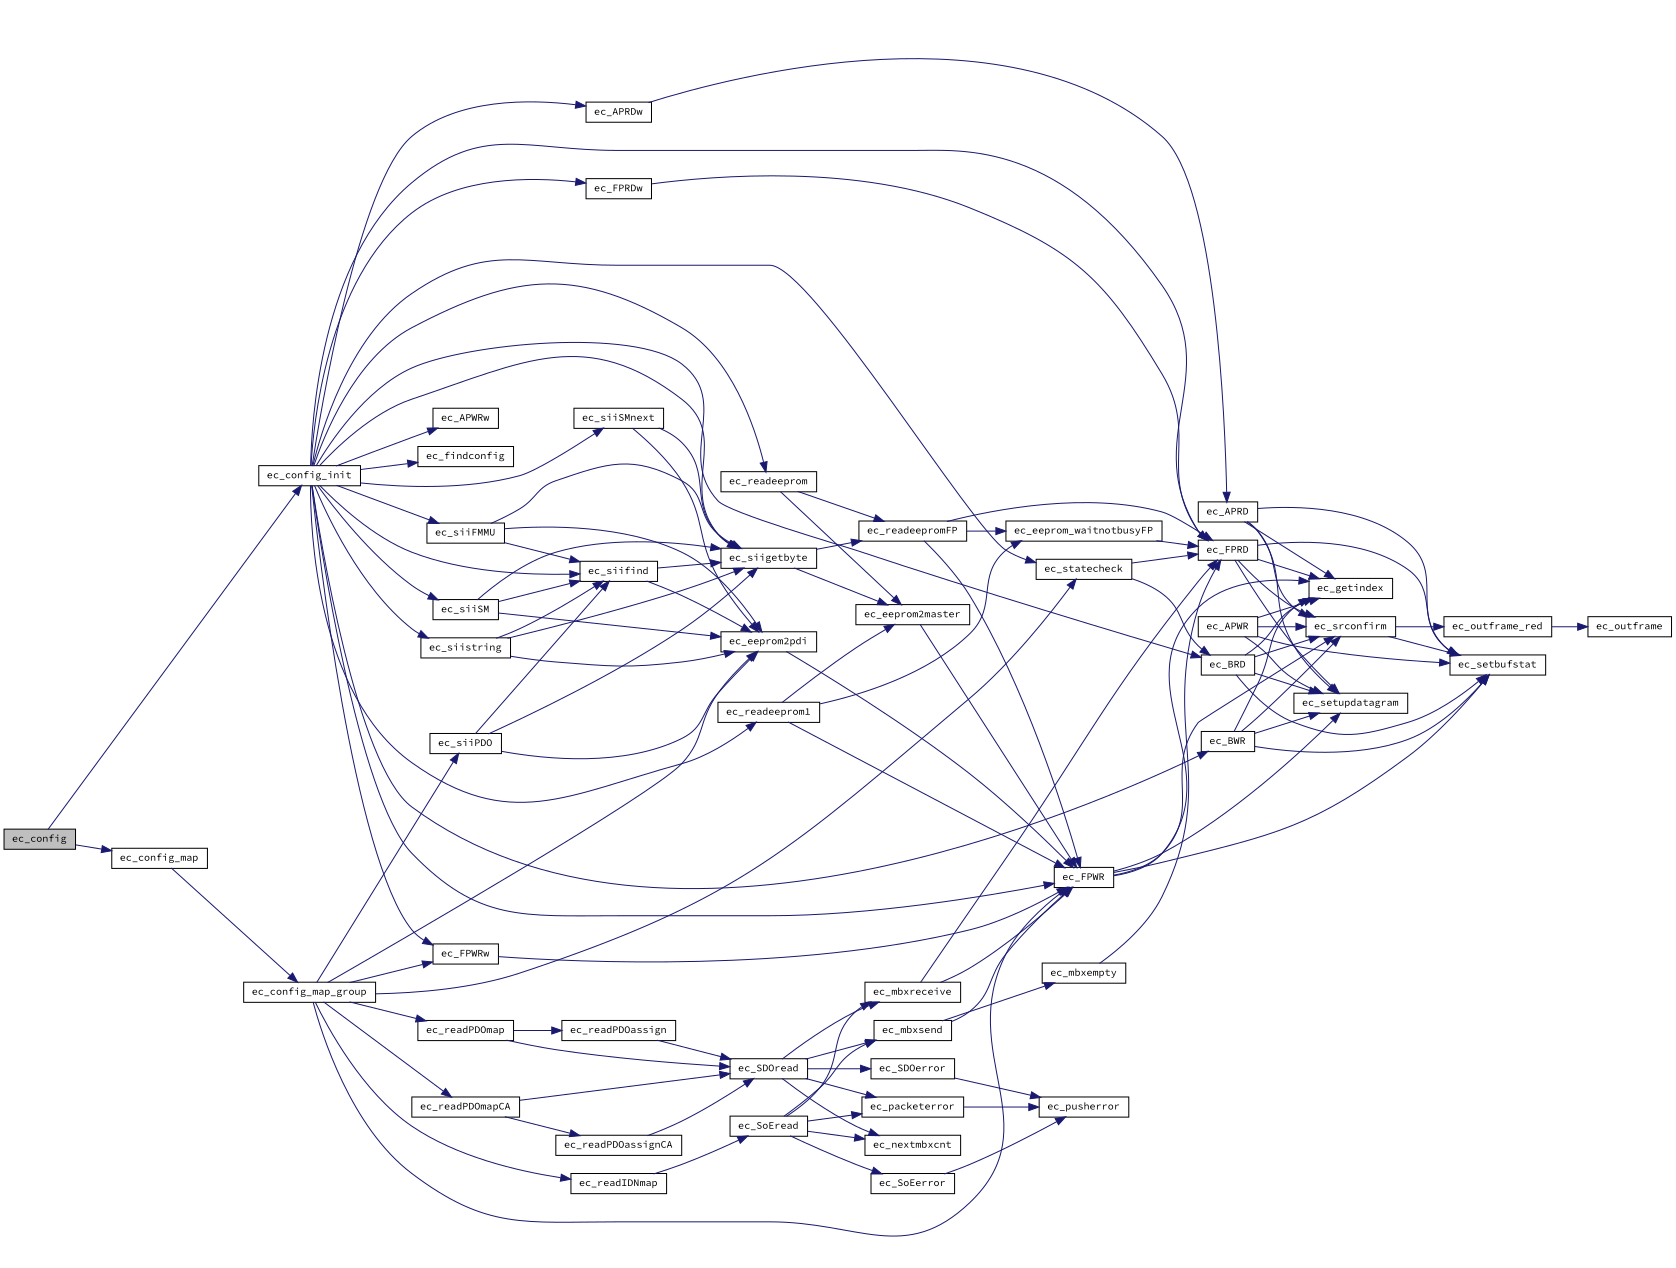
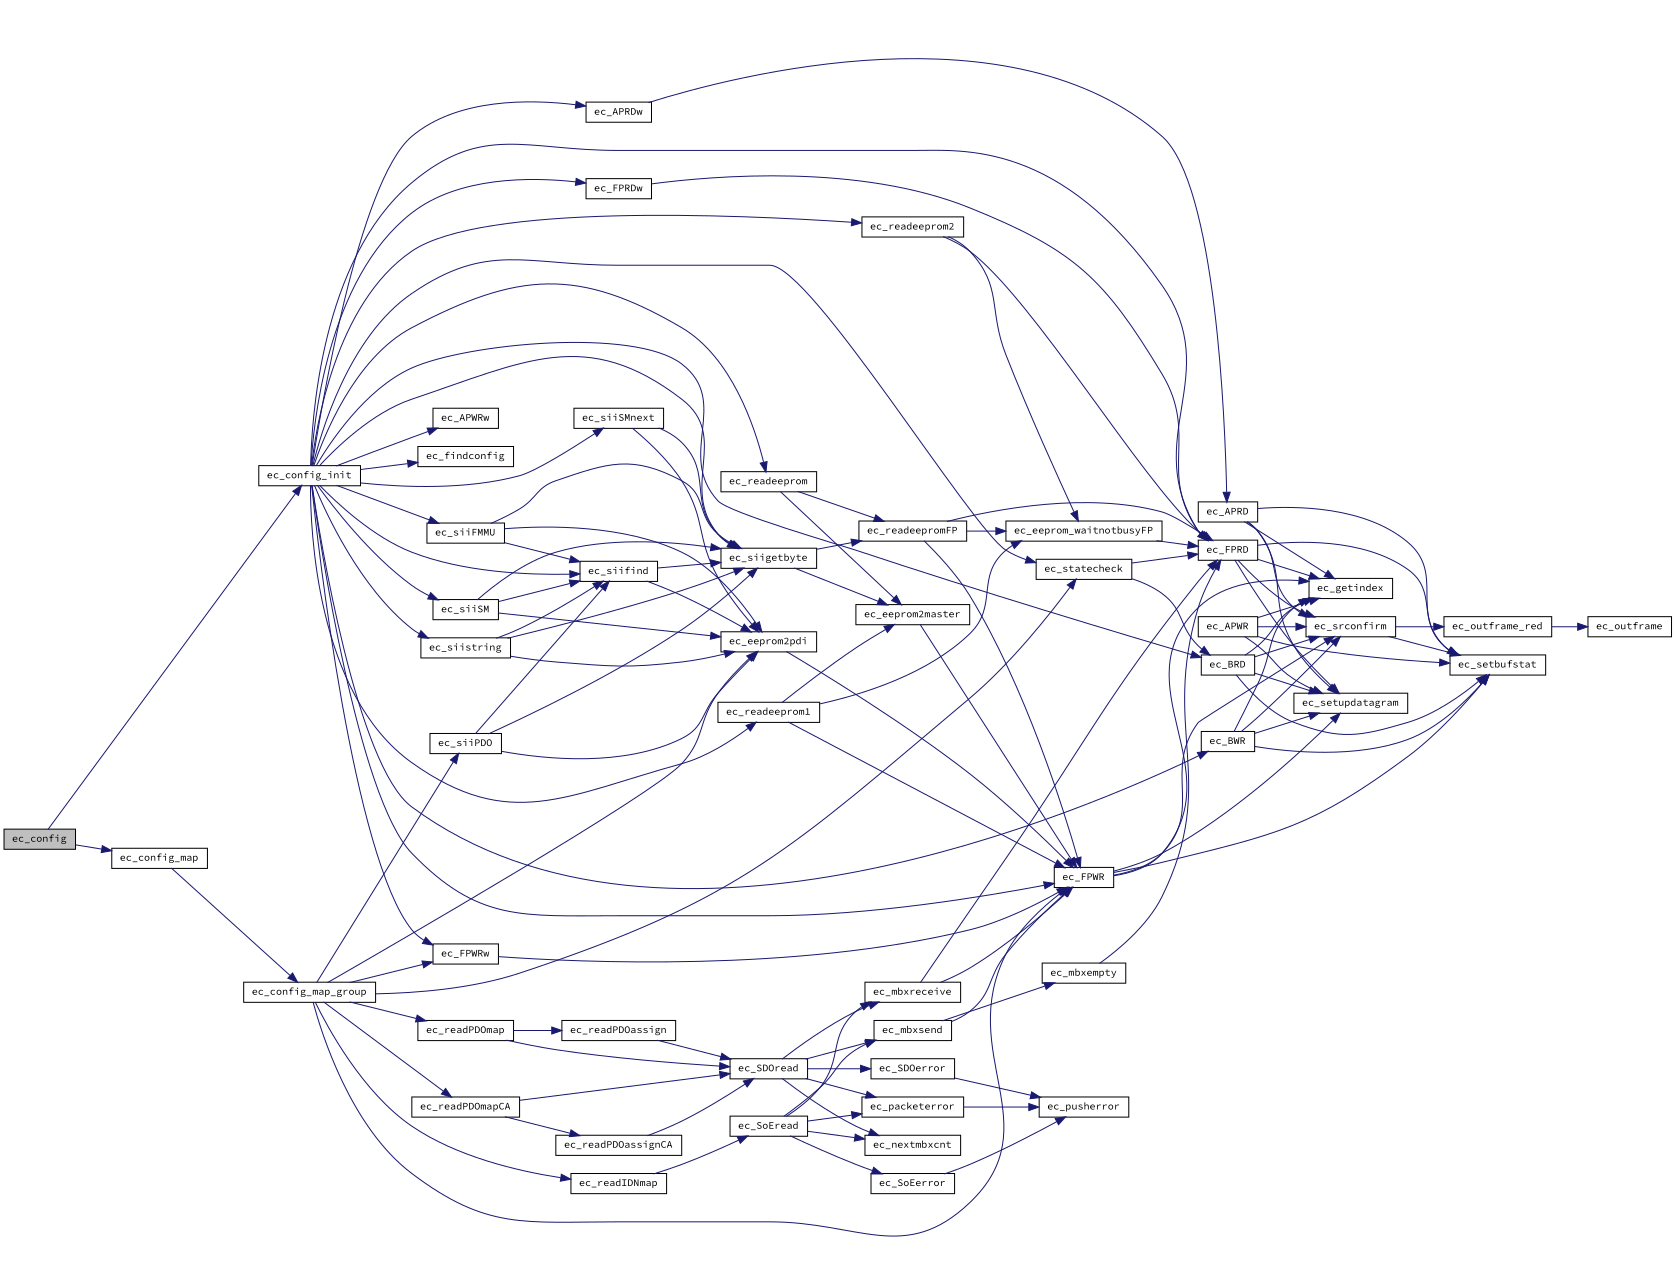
node "ec_readeeprom2": added
